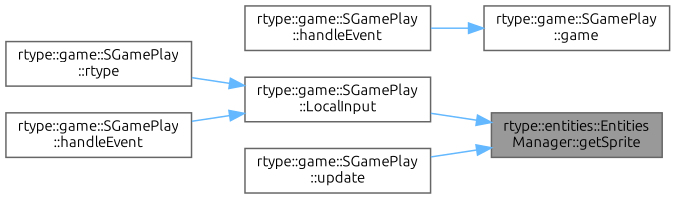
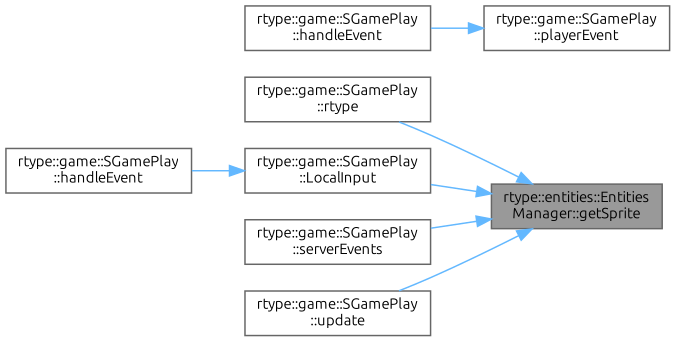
node "rtype::game::SGamePlay ::game": label "rtype::game::SGamePlay ::game" -> "rtype::game::SGamePlay ::playerEvent"
edge "rtype::game::SGamePlay ::rtype" -> "rtype::game::SGamePlay ::LocalInput": now "rtype::game::SGamePlay ::rtype" -> "rtype::entities::Entities Manager::getSprite"
node "rtype::game::SGamePlay ::serverEvents": added
